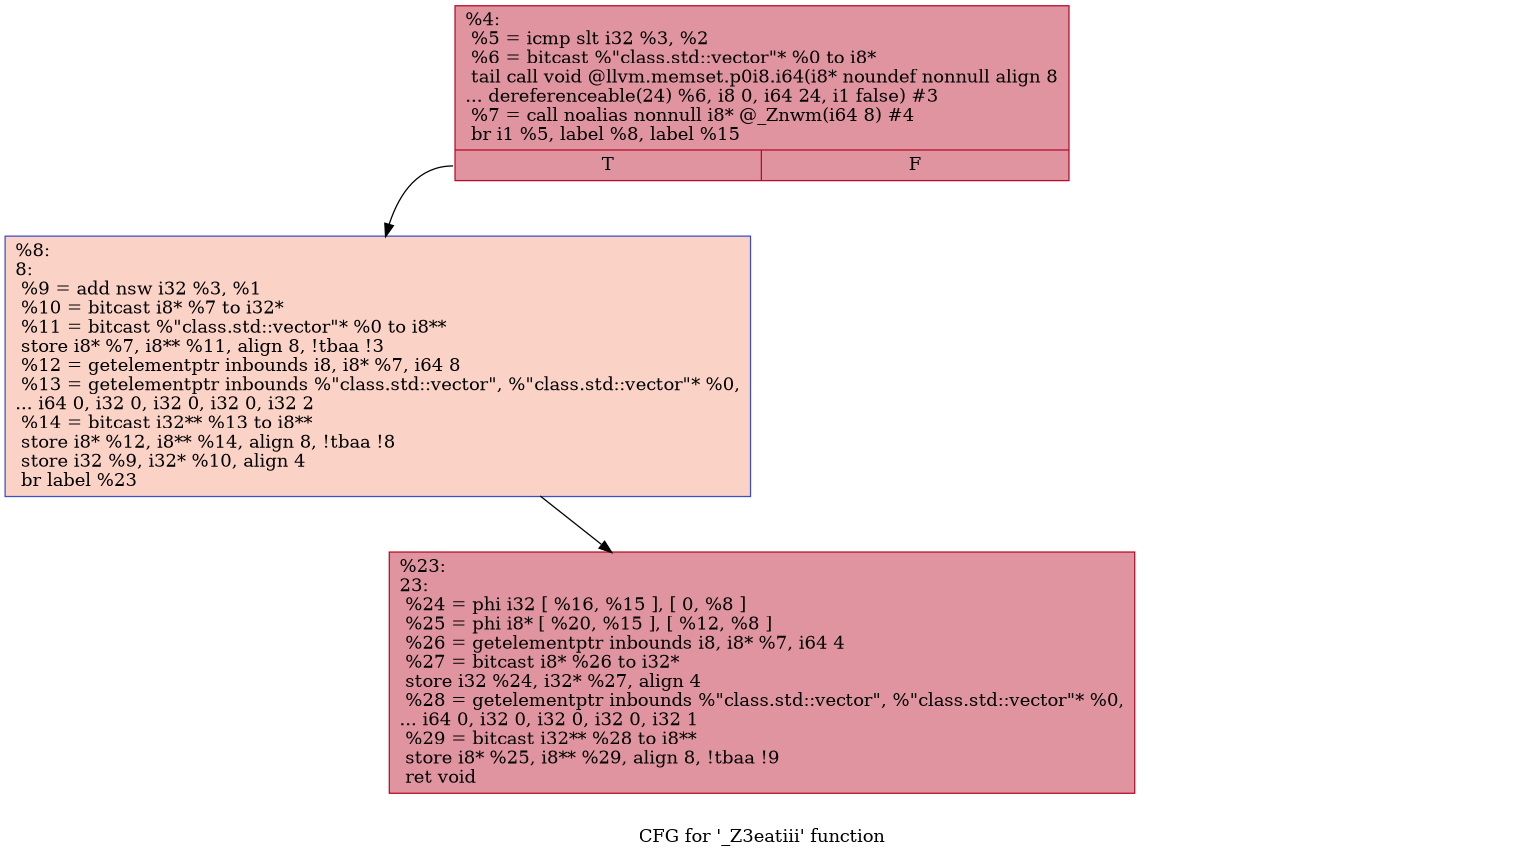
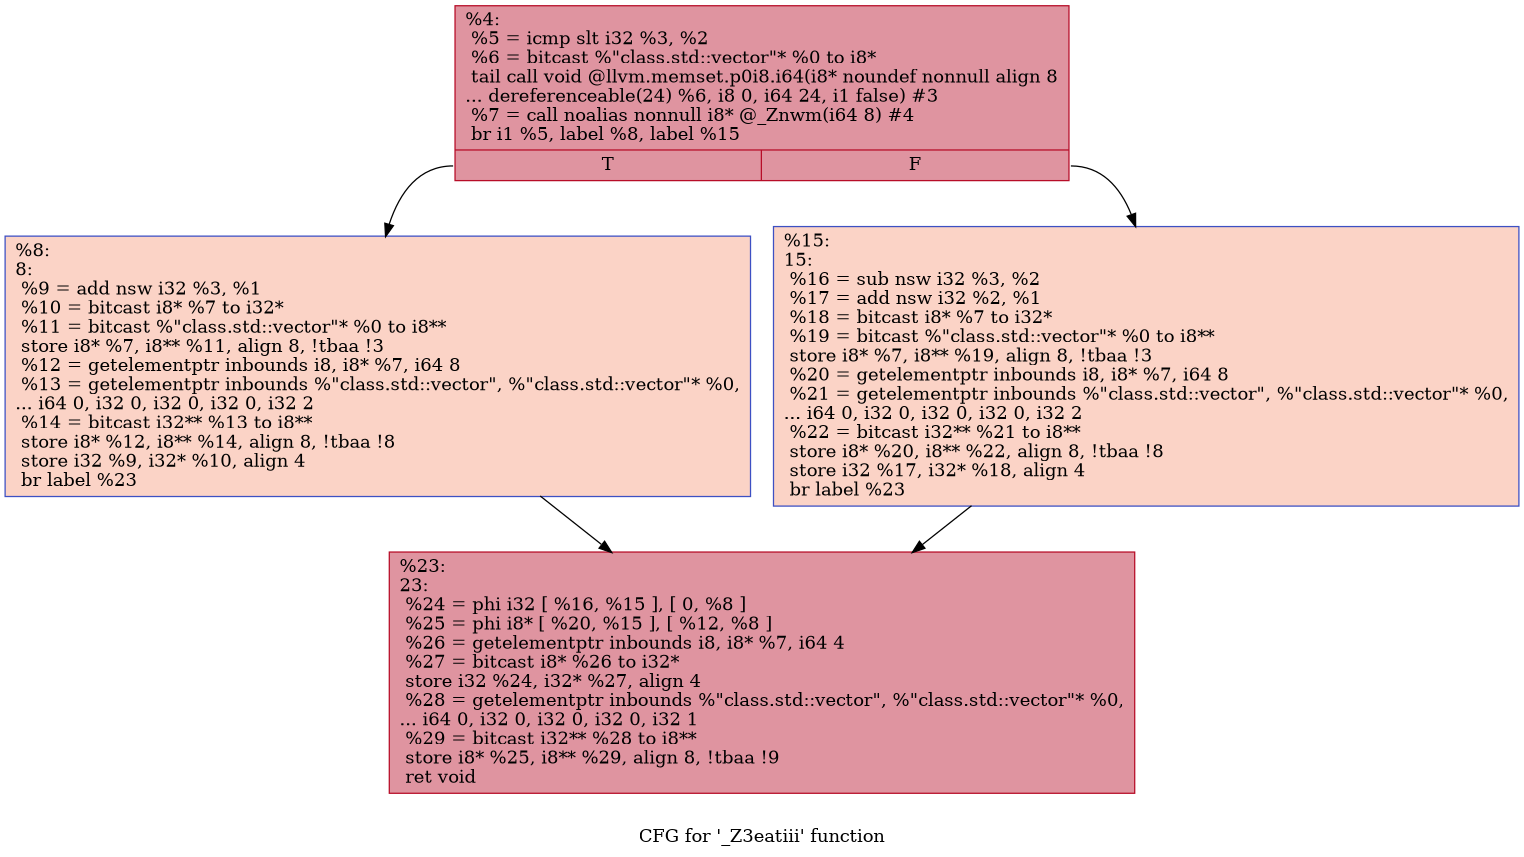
node "%15:": added
